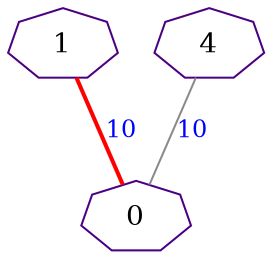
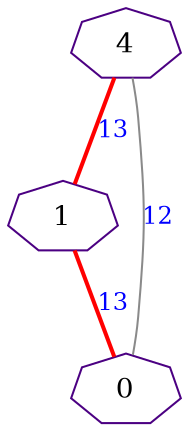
edge "4" -- "1": added, label "13"
edge "1" -- "0": label "10" -> "13"
edge "4" -- "0": label "10" -> "12"
